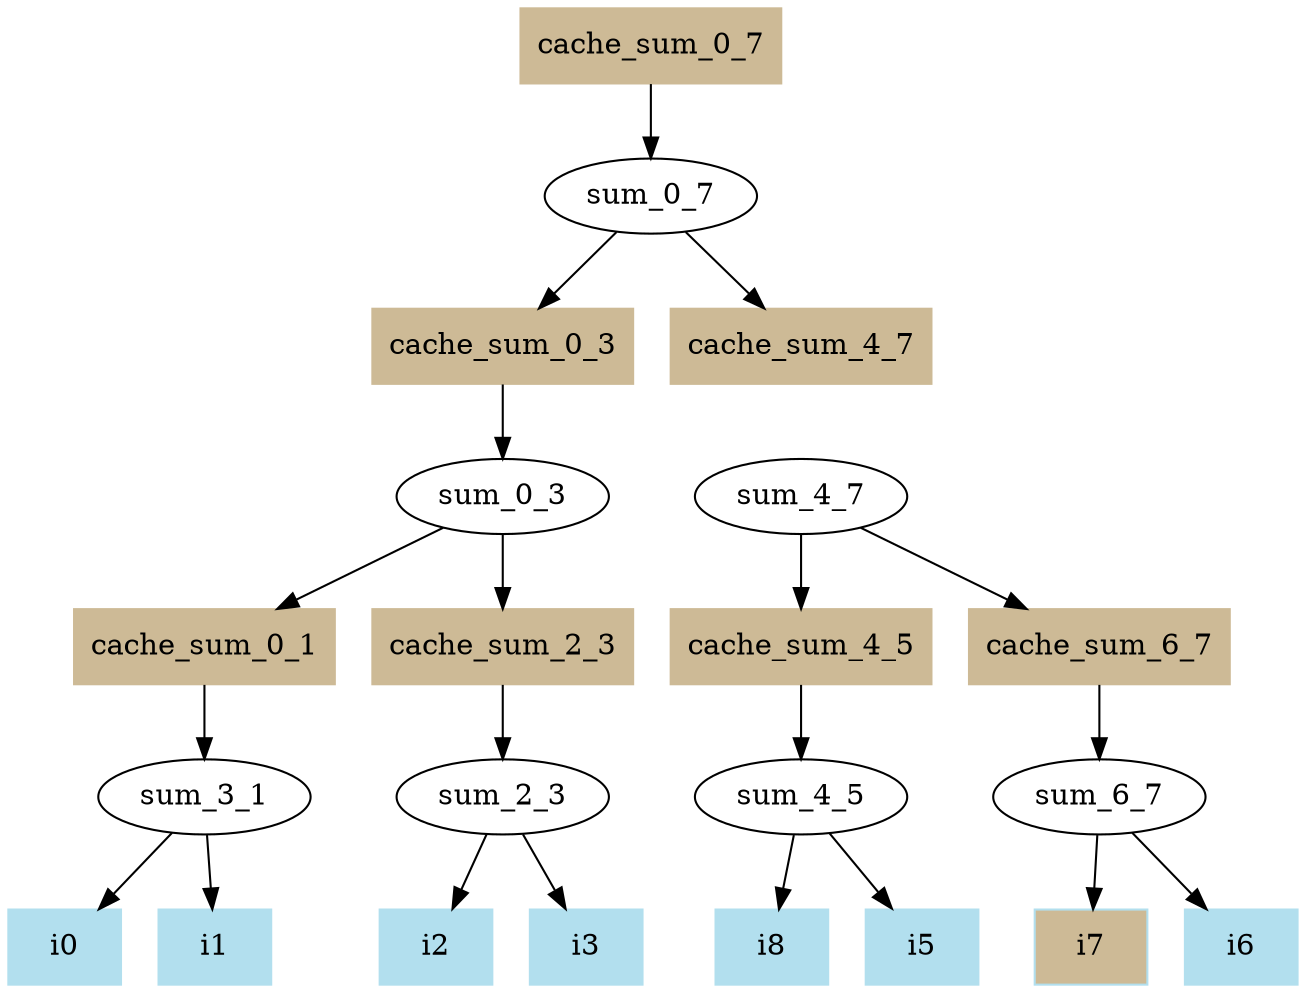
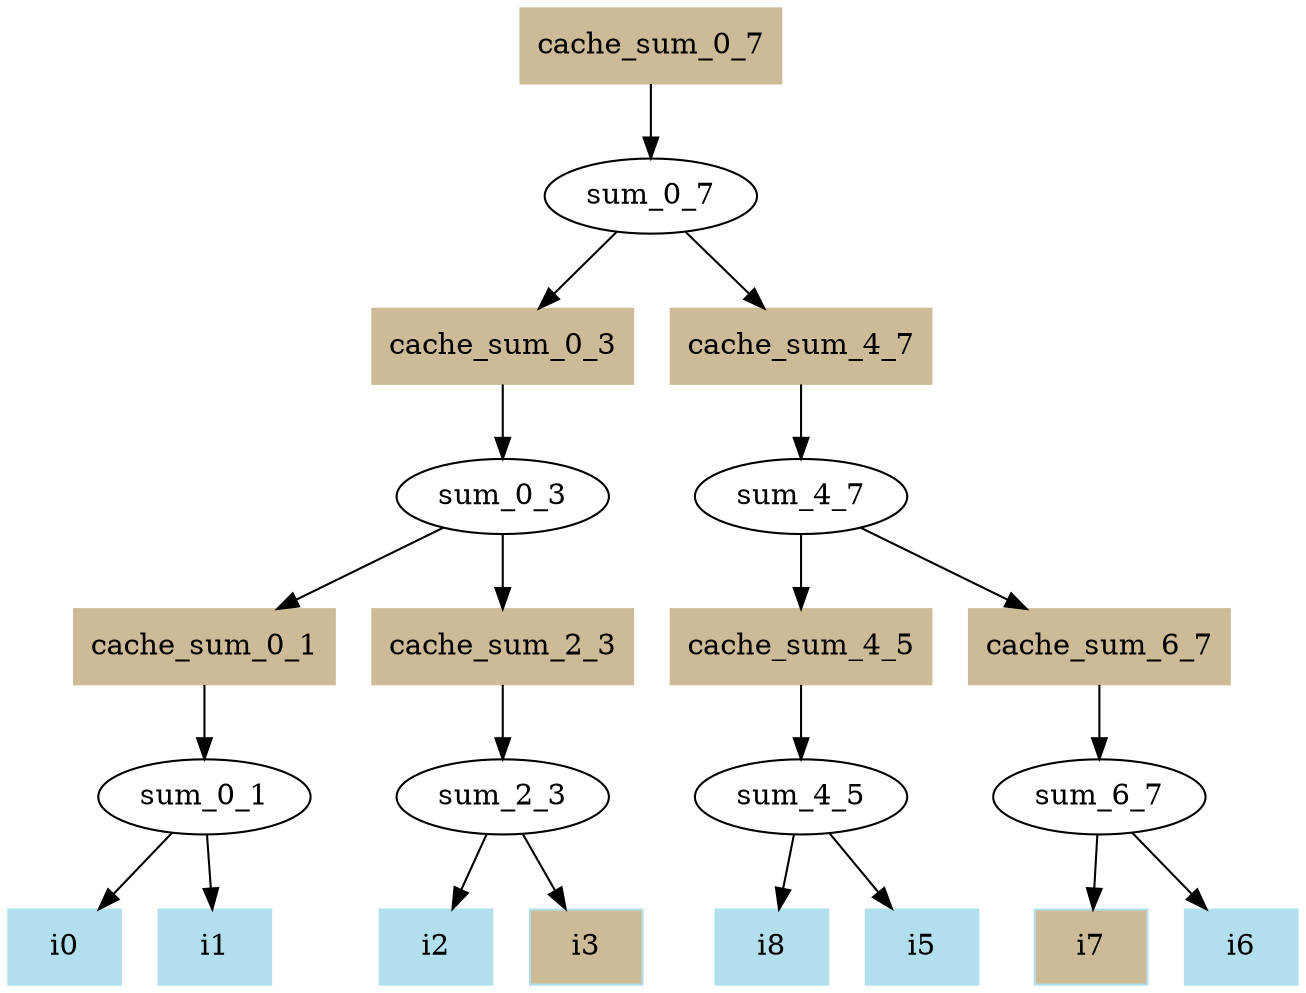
edge "cache_sum_4_7" -> "sum_4_7": added
node "sum_3_1": label "sum_3_1" -> "sum_0_1"
node "i3": fillcolor lightblue2 -> wheat3
